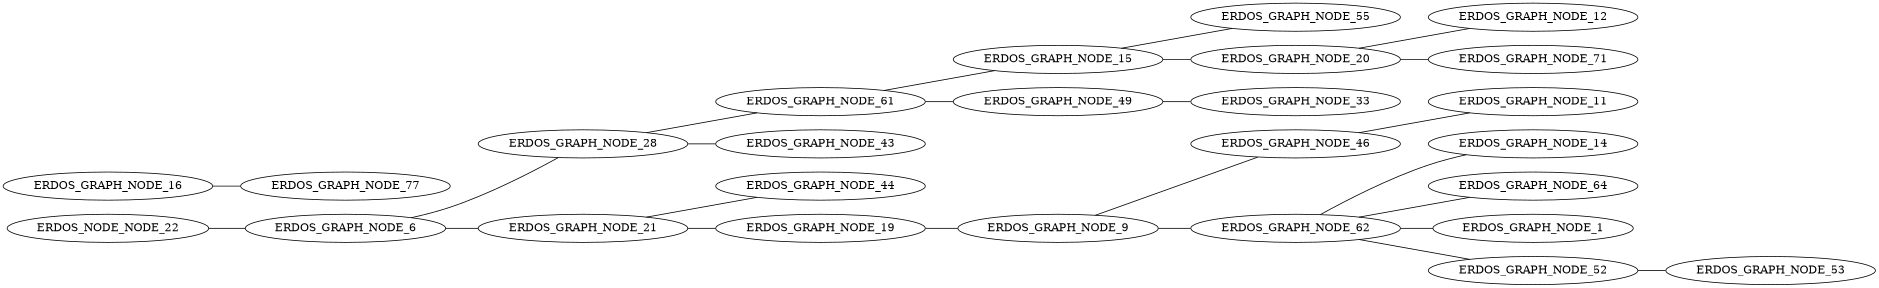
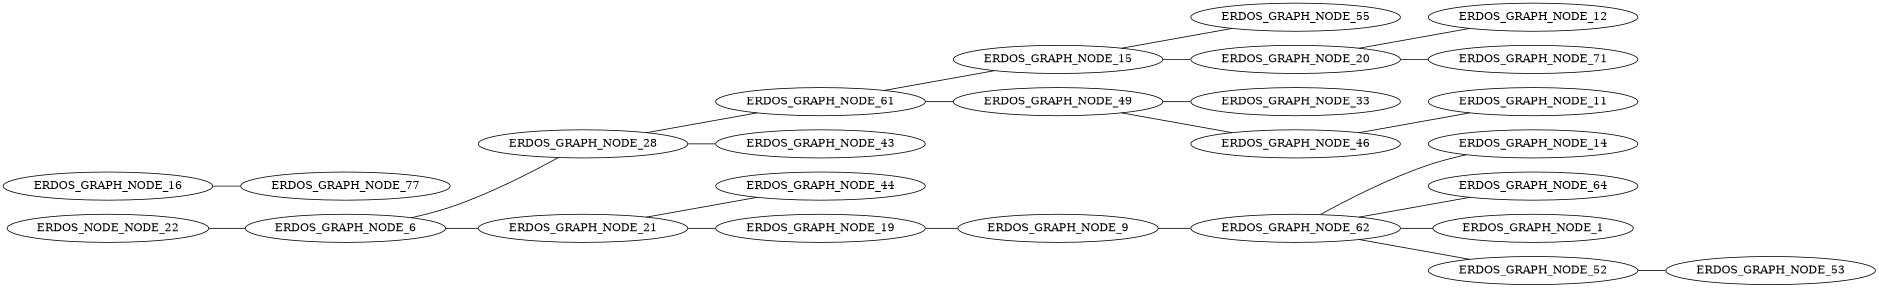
edge "ERDOS_GRAPH_NODE_46" -- "ERDOS_GRAPH_NODE_9": now "ERDOS_GRAPH_NODE_46" -- "ERDOS_GRAPH_NODE_49"
